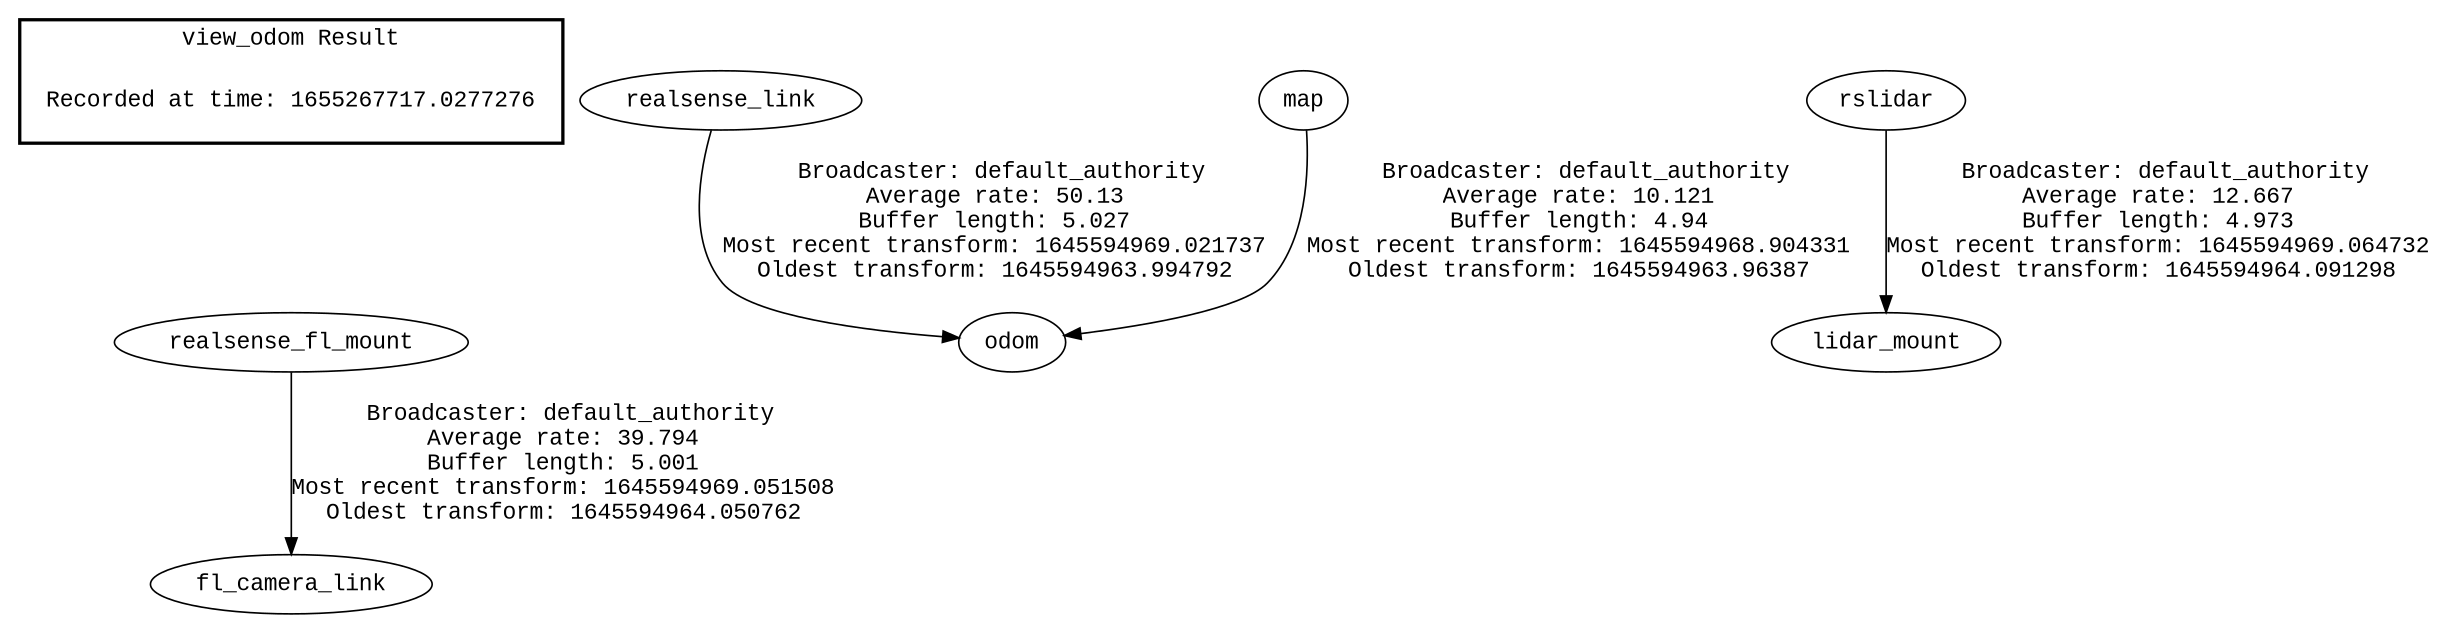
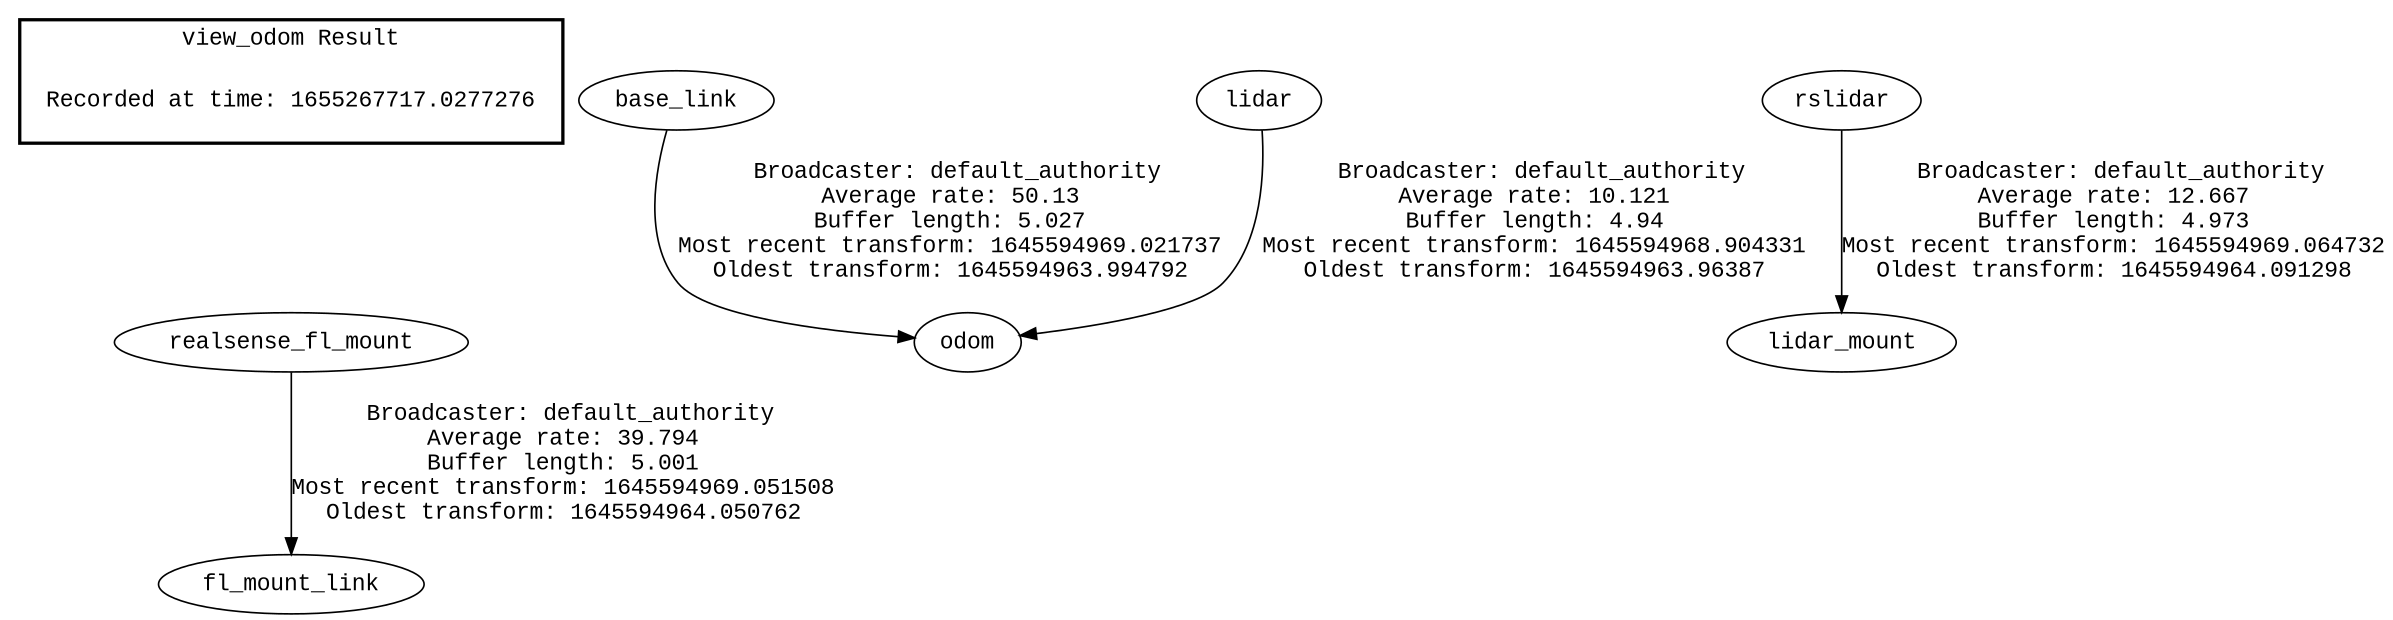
node "realsense_link": label "realsense_link" -> "base_link"
node "map": label "map" -> "lidar"
node "fl_camera_link": label "fl_camera_link" -> "fl_mount_link"
